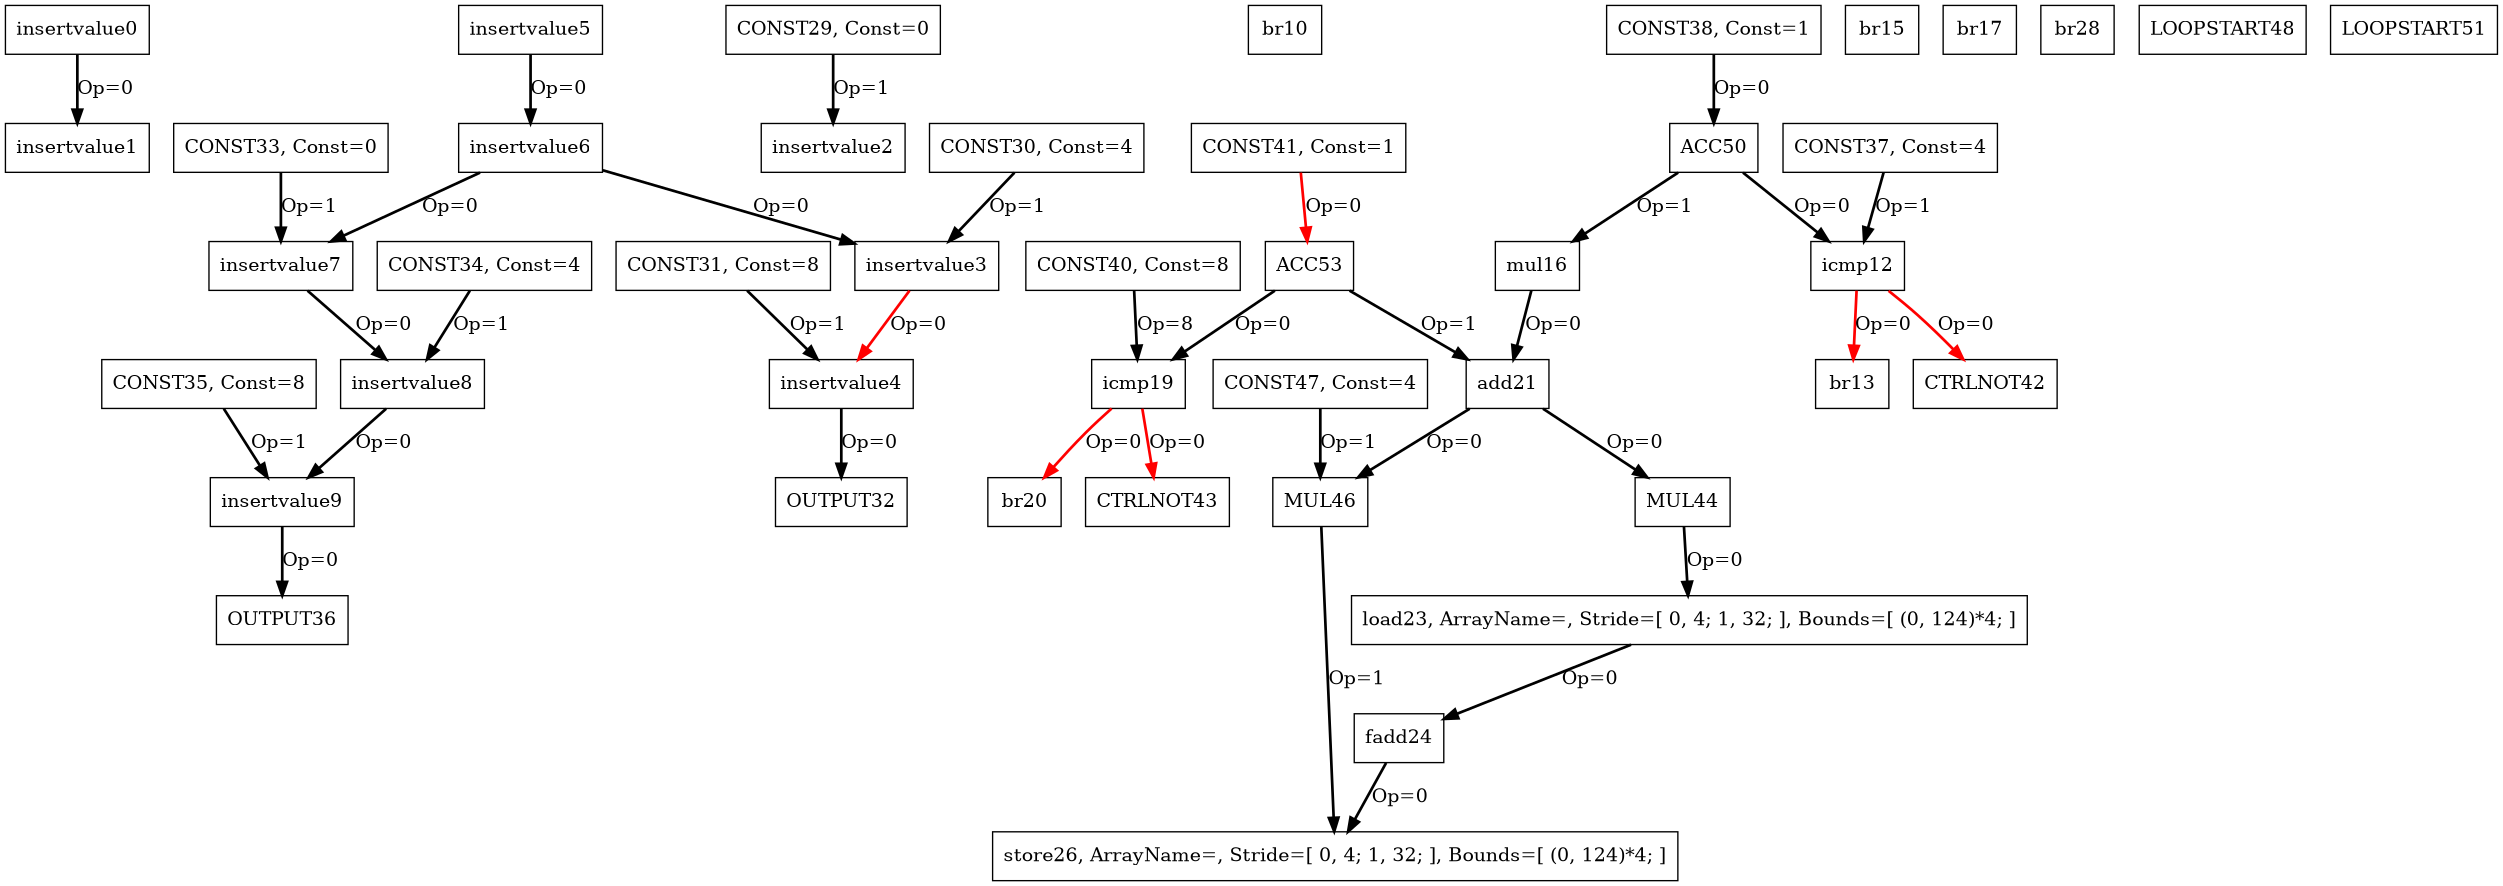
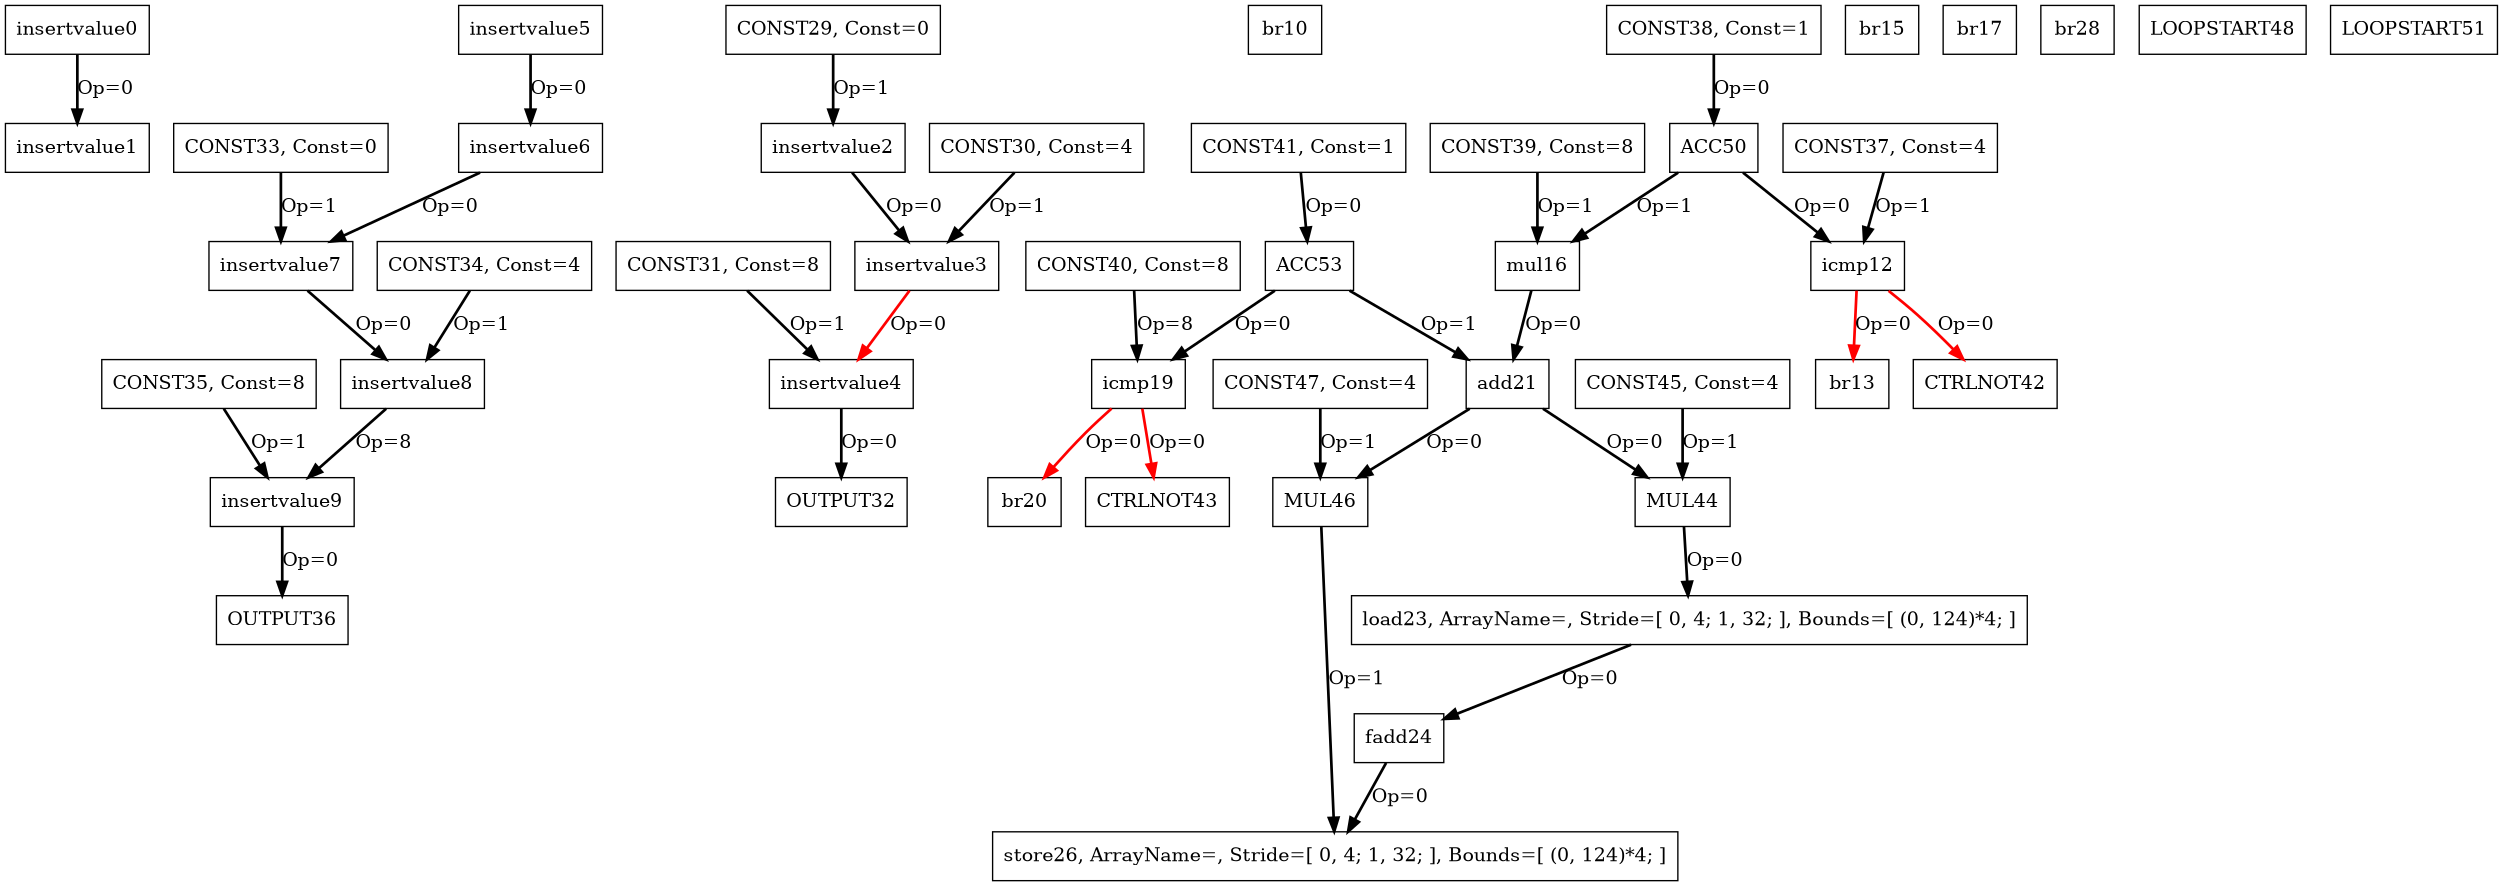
node "CONST39, Const=8": added
edge "CONST41, Const=1" -> "ACC53": color red -> black
edge "insertvalue6" -> "insertvalue3": now "insertvalue2" -> "insertvalue3"
node "CONST45, Const=4": added
edge "insertvalue8" -> "insertvalue9": label "Op=0" -> "Op=8"
